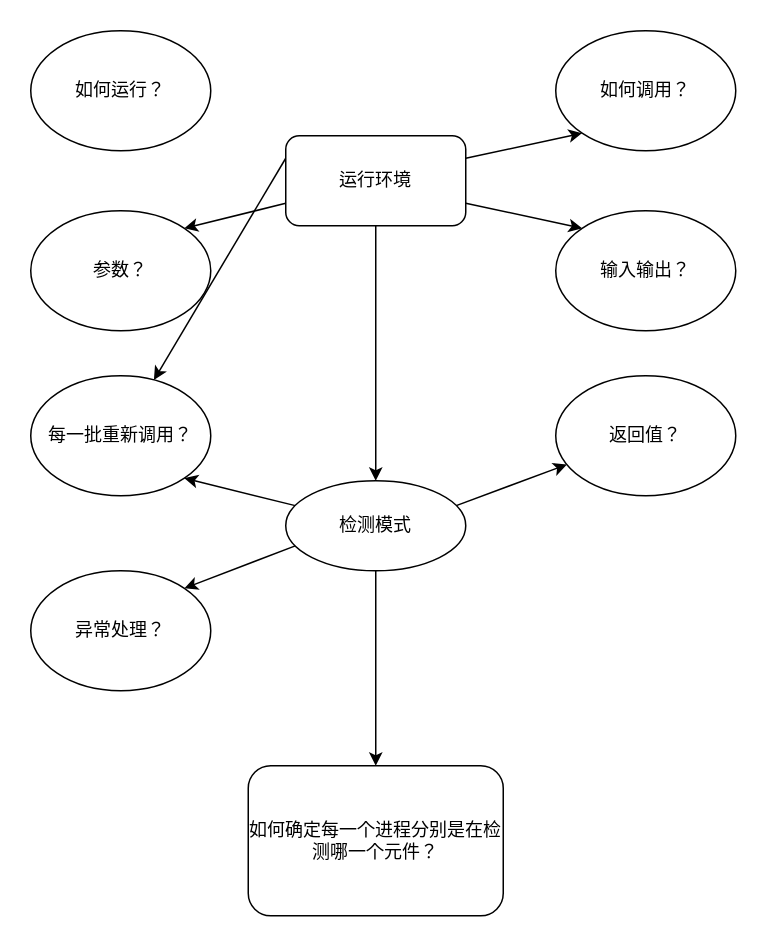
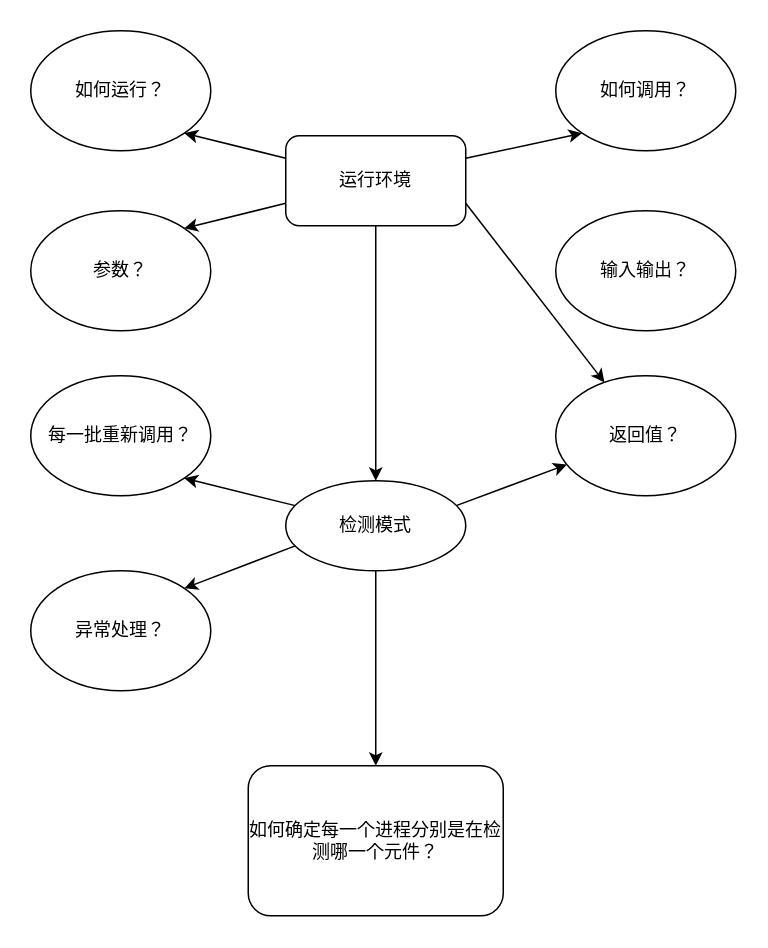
edge "运行环境" -> "输入输出？": now "运行环境" -> "返回值？"
edge "运行环境" -> "每一批重新调用？": now "运行环境" -> "如何运行？"
